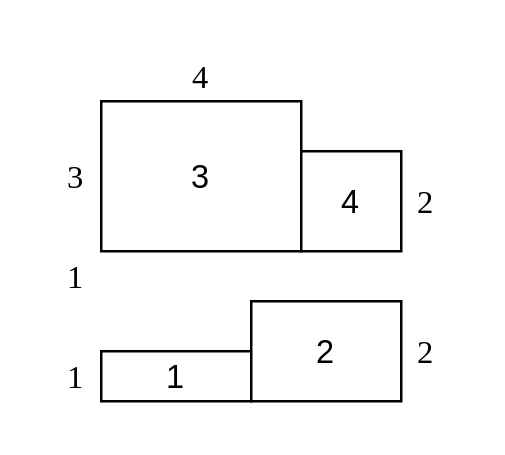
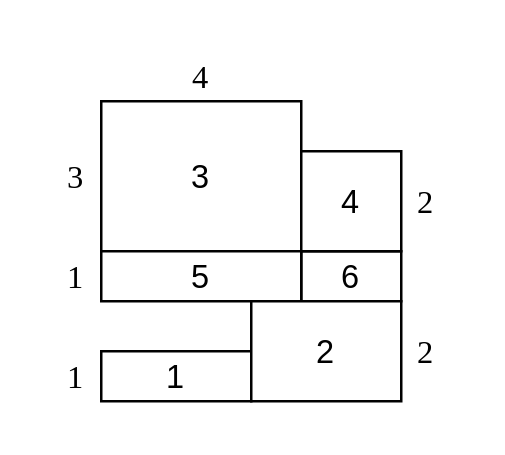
node "5": added
node "6": added
